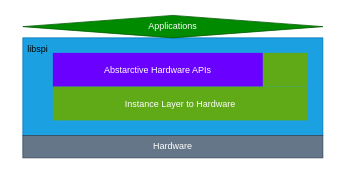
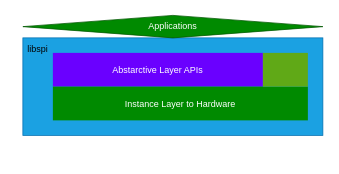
node "Abstarctive Hardware APIs": label "Abstarctive Hardware APIs" -> "Abstarctive Layer APIs"
node "Instance Layer to Hardware": fillcolor #60a917 -> #008a00
node "Hardware": removed
